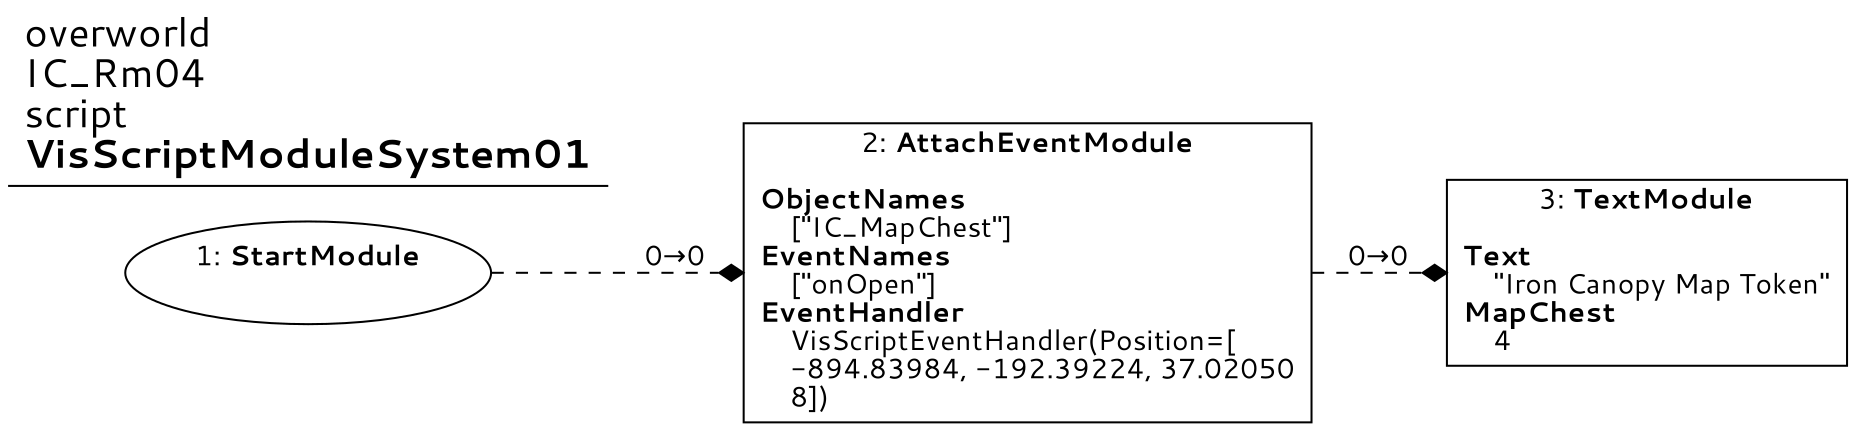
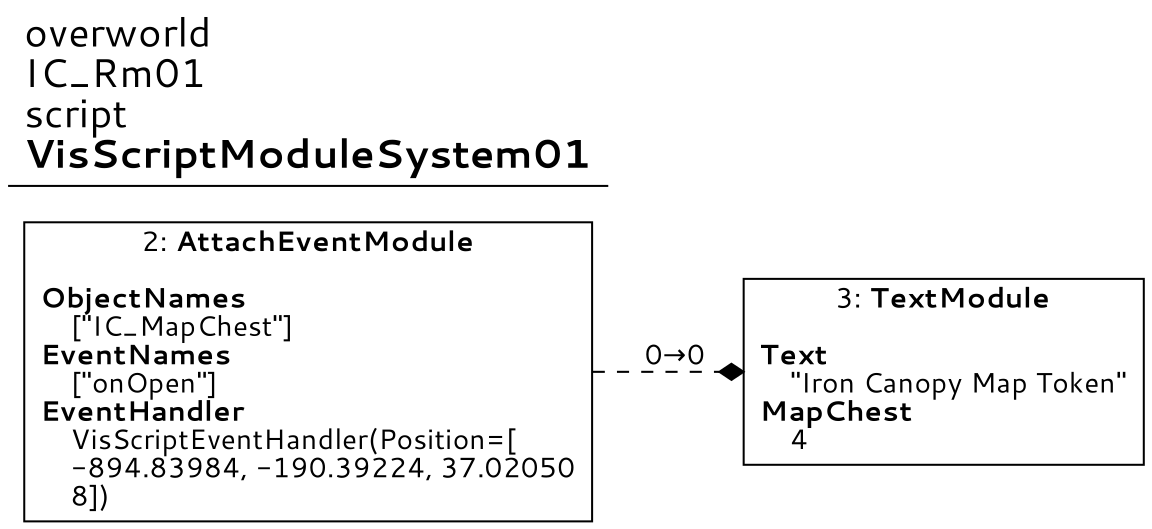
node "overworld": text "IC_Rm04" -> "IC_Rm01"
node "1:": removed
node "2:": text "-894.83984, -192.39224, 37.02050" -> "-894.83984, -190.39224, 37.02050"
